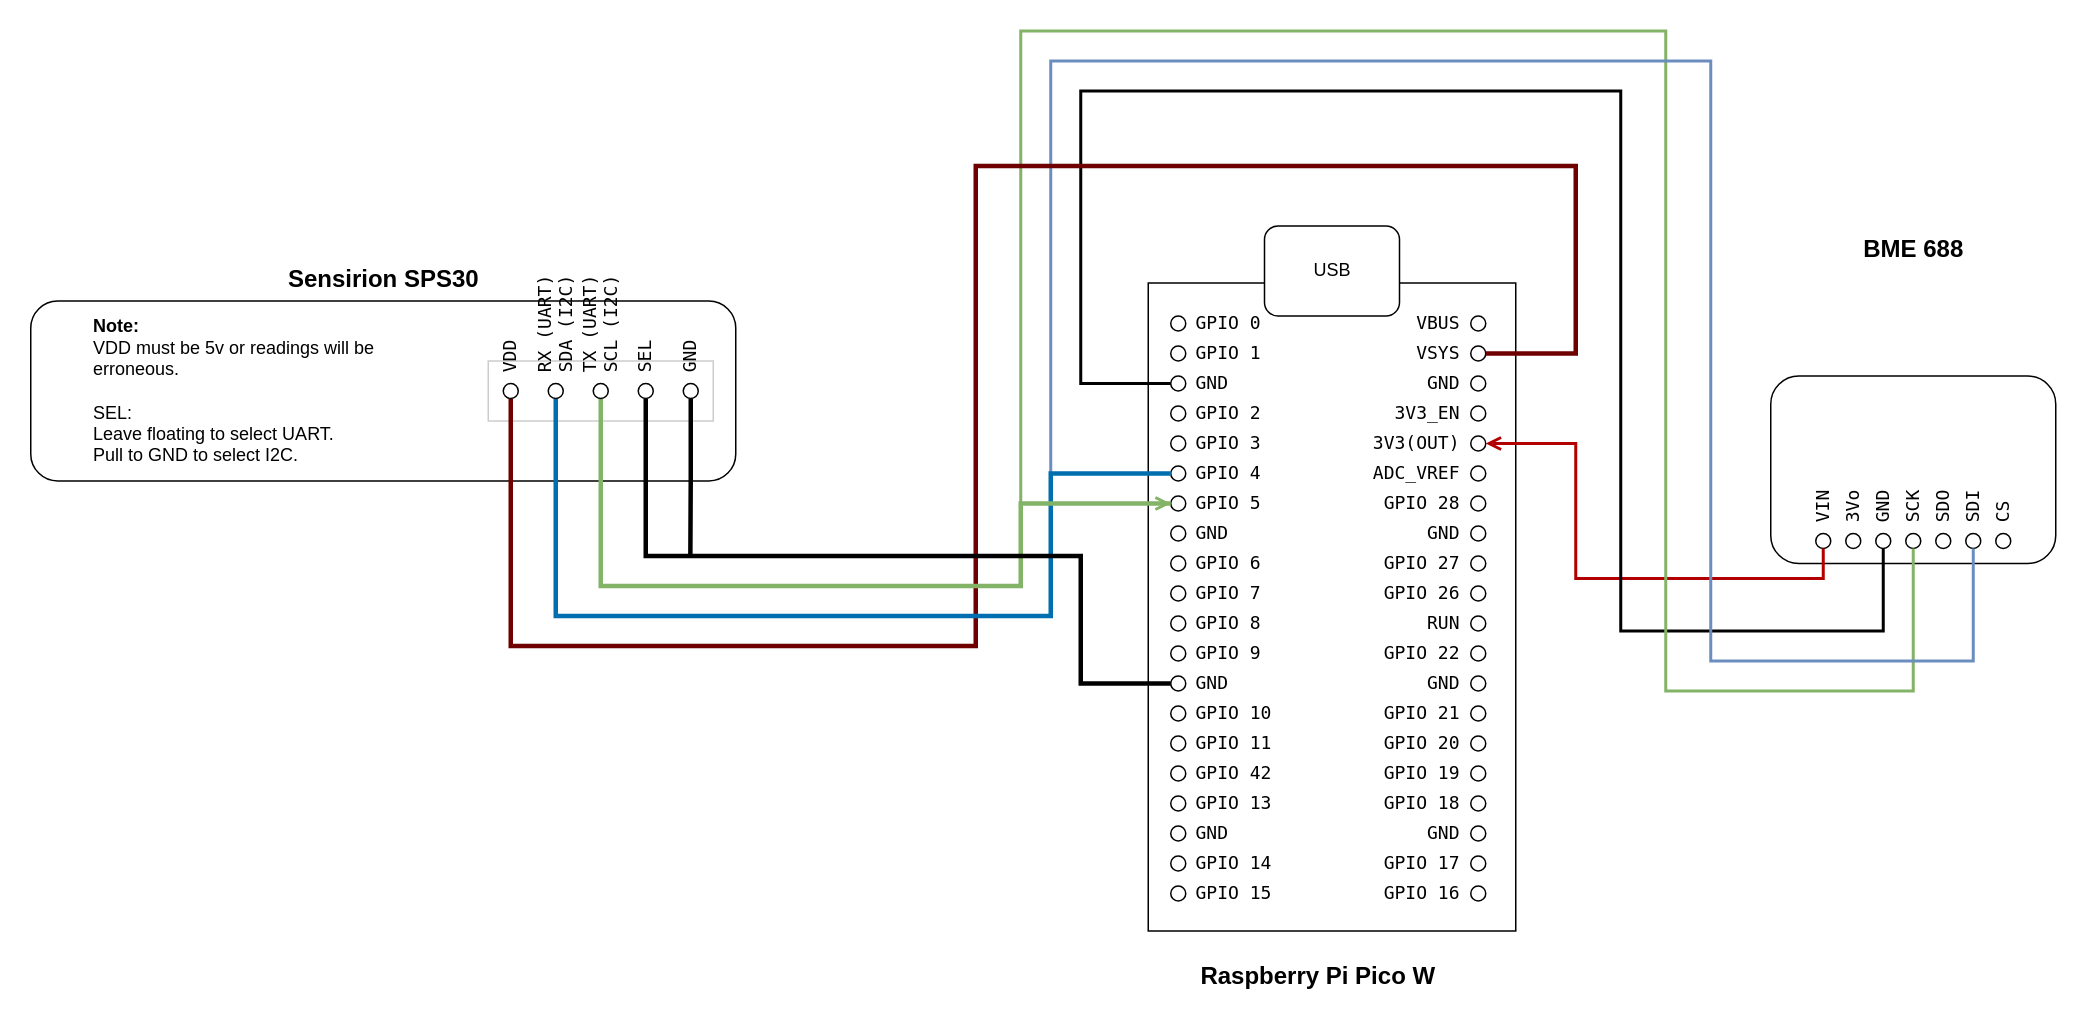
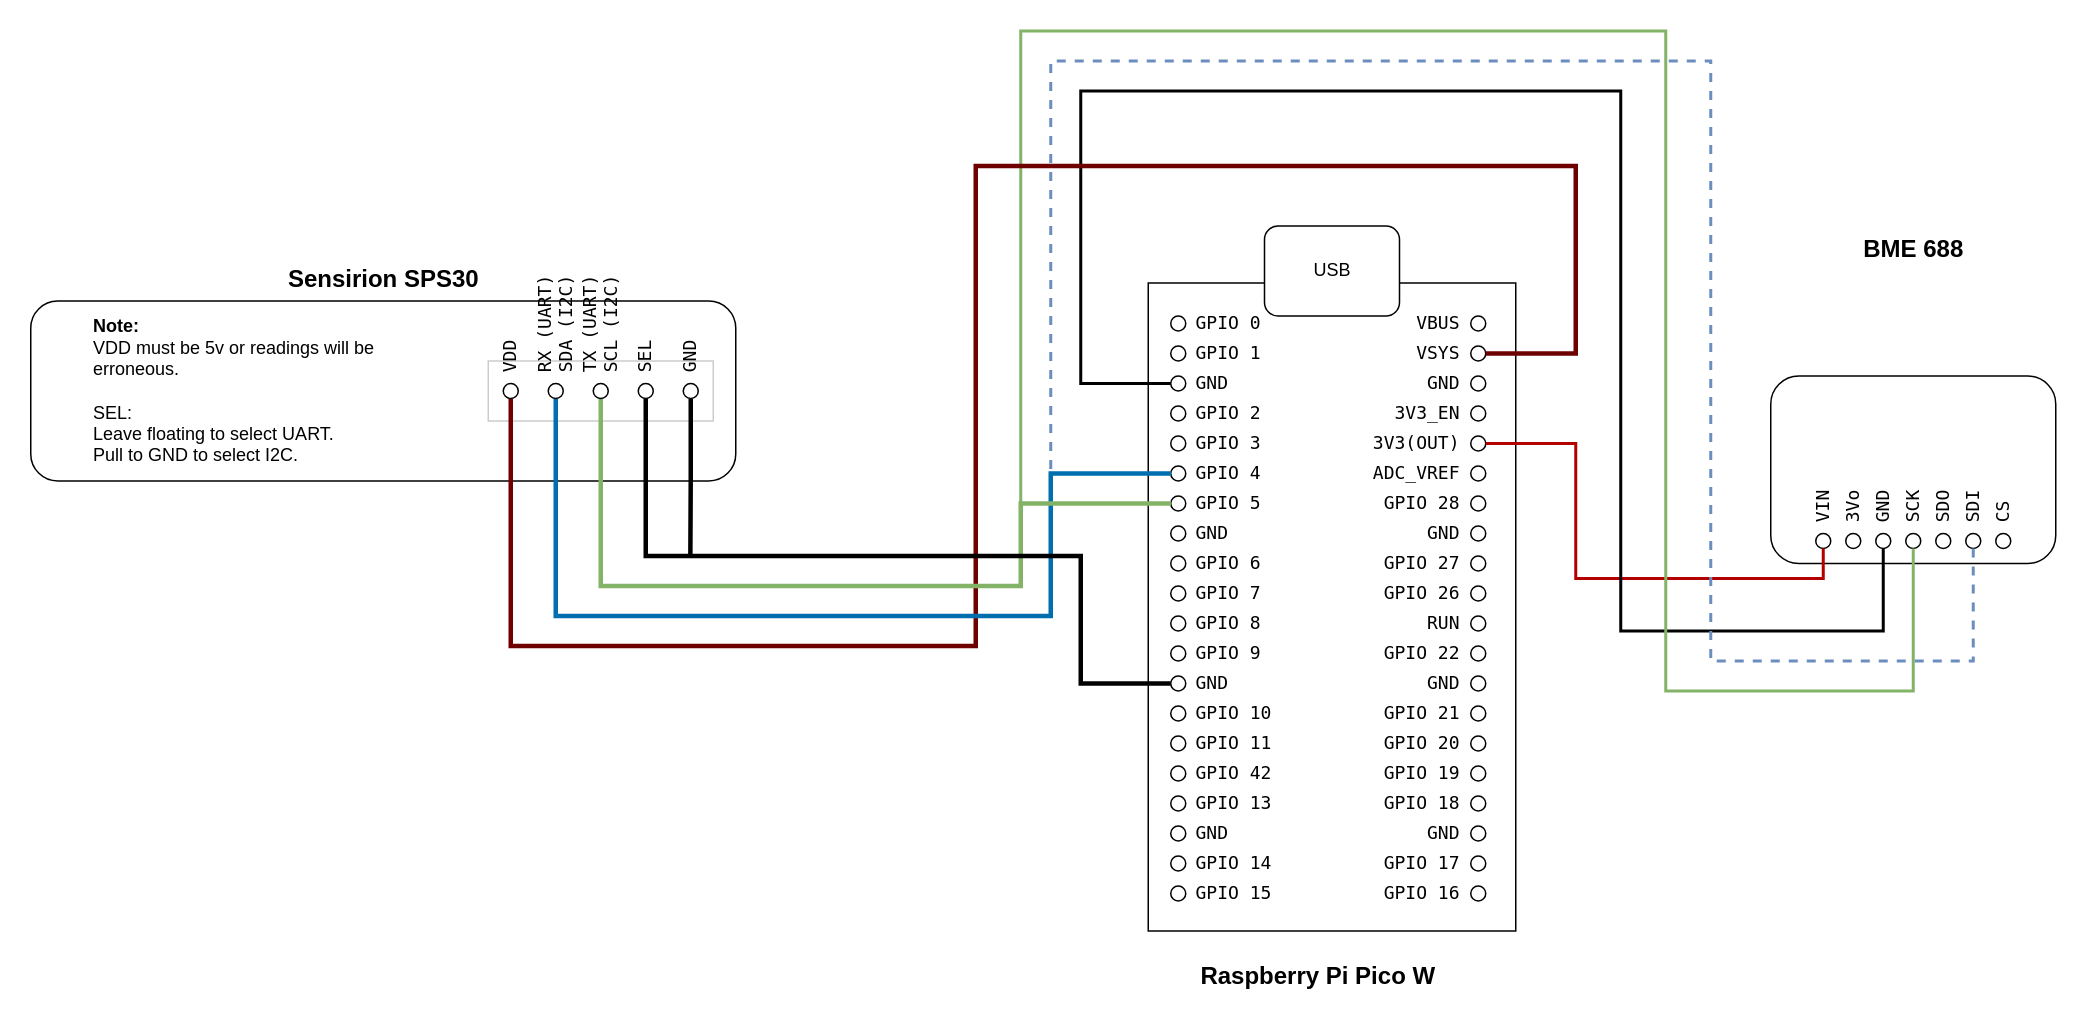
edge "GPIO 4" -- "SDI": style solid -> dashed
edge "SCK" -> "GPIO 5": arrowhead open -> none
edge "VIN" -> "3V3(OUT)": arrowhead open -> none
